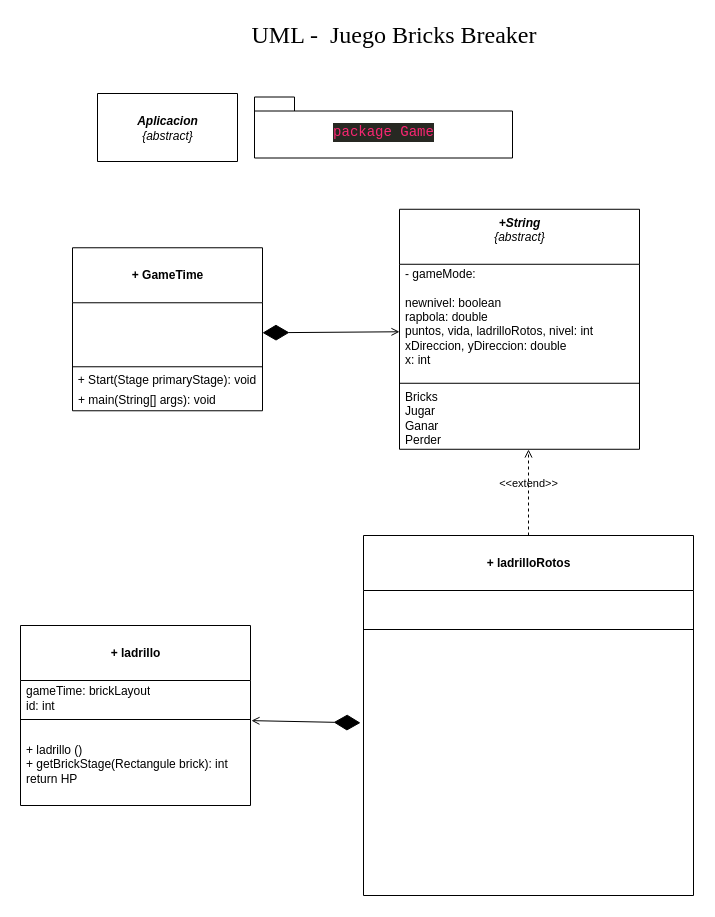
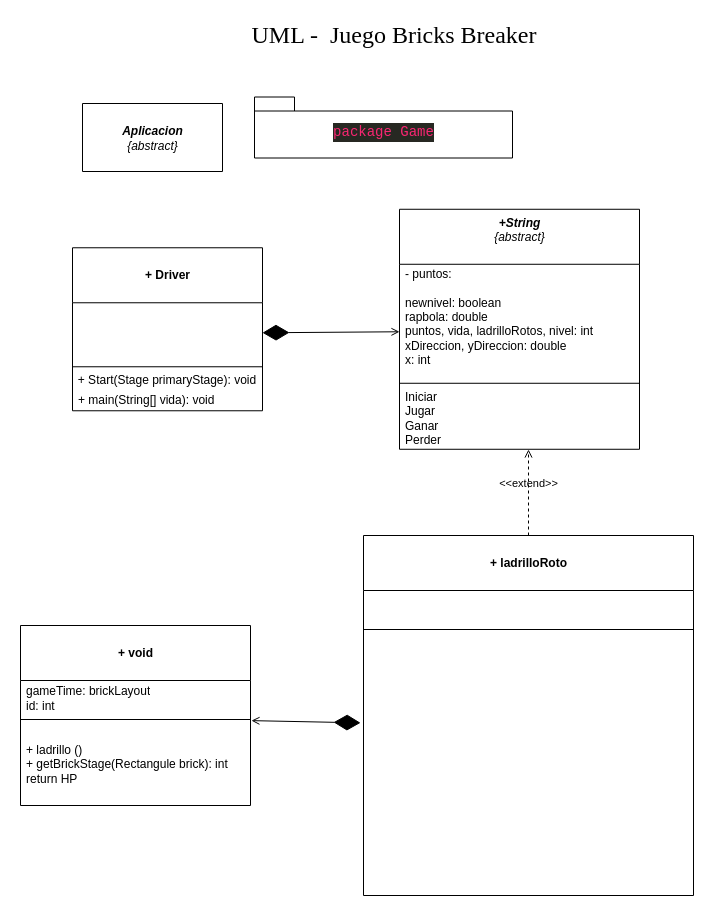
node "Aplicacion {abstract}": moved (168, 128) -> (153, 138)
node "+ GameTime": label "+ GameTime" -> "+ Driver"
node "- gameMode:": label "- gameMode:" -> "- puntos:"
node "+ main(String[] args): void": label "+ main(String[] args): void" -> "+ main(String[] vida): void"
node "Bricks Jugar Ganar Perder": label "Bricks Jugar Ganar Perder" -> "Iniciar Jugar Ganar Perder"
node "+ ladrilloRotos": label "+ ladrilloRotos" -> "+ ladrilloRoto"
node "+ ladrillo": label "+ ladrillo" -> "+ void"
